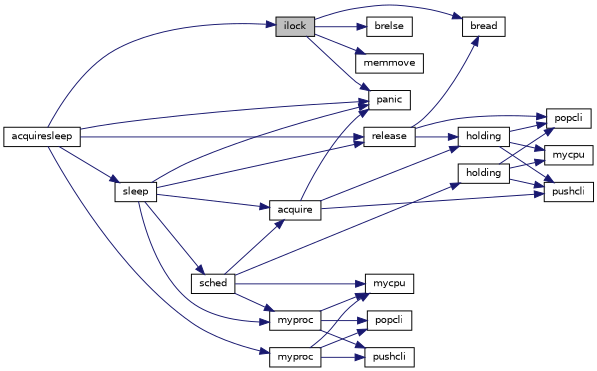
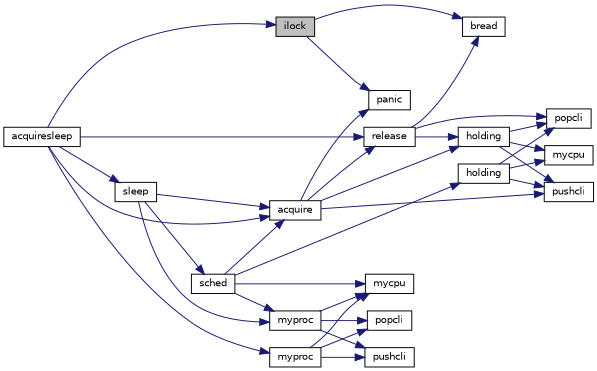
node "brelse": removed
node "memmove": removed
edge "acquiresleep" -> "panic": now "acquiresleep" -> "acquire"
edge "sleep" -> "panic": removed
edge "sleep" -> "release": now "acquire" -> "release"
